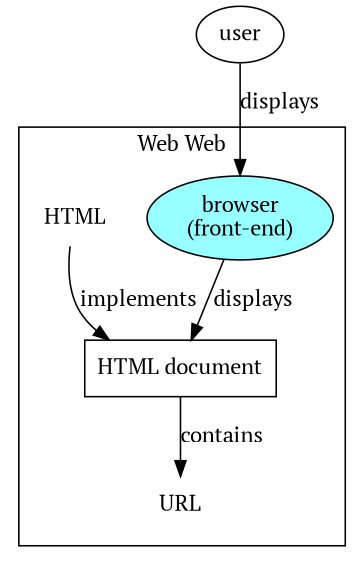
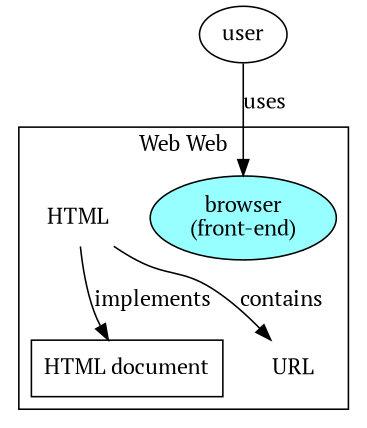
edge "user" -> "browser (front-end)": label "displays" -> "uses"
edge "browser (front-end)" -> "HTML document": removed, label "displays"
edge "HTML document" -> "URL": now "HTML" -> "URL"
